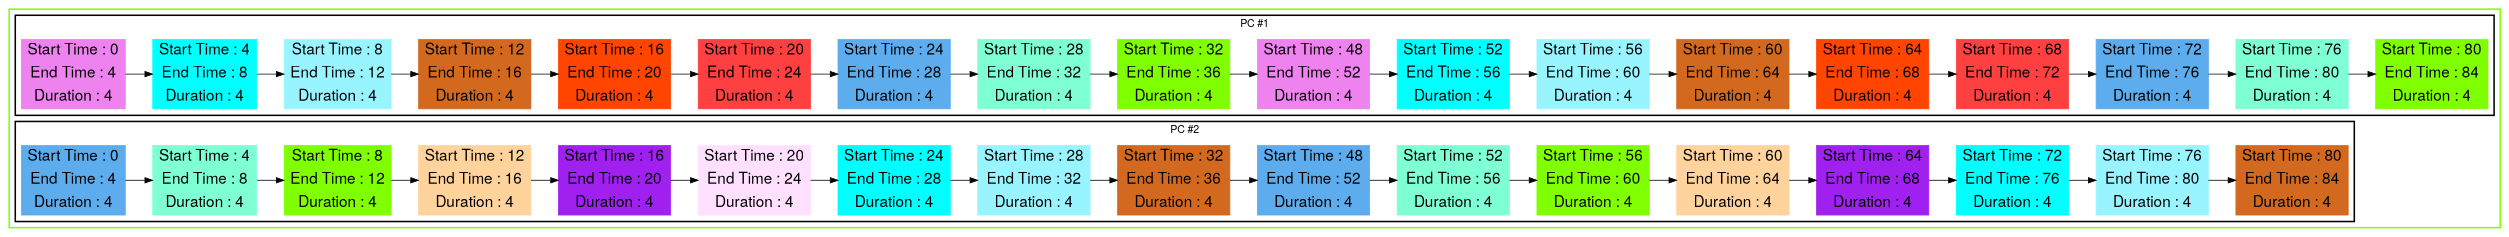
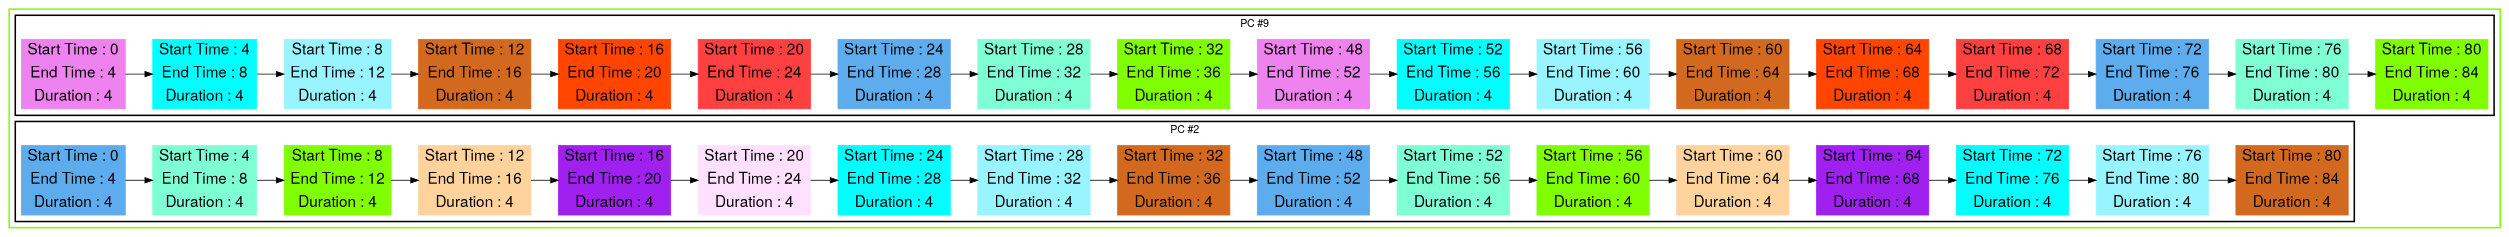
cluster "PC #1": label "PC #1" -> "PC #9"
